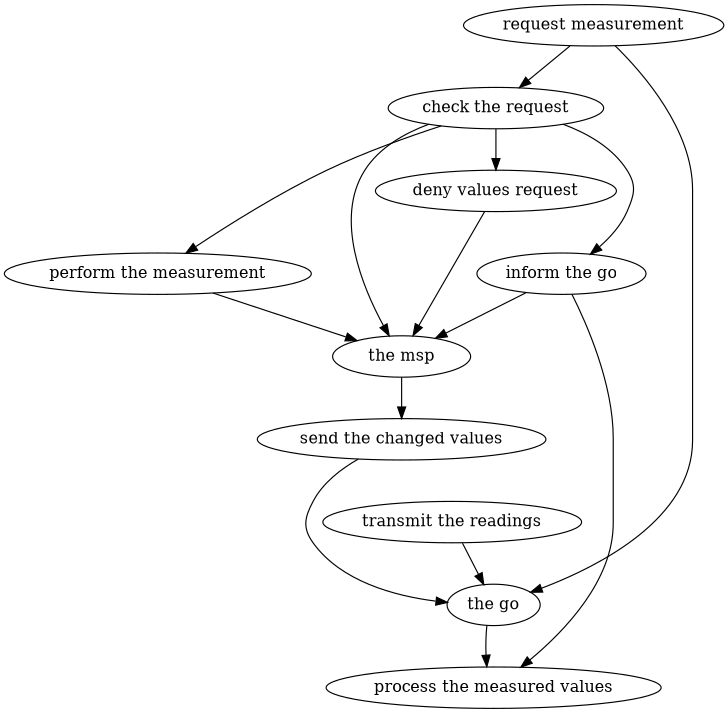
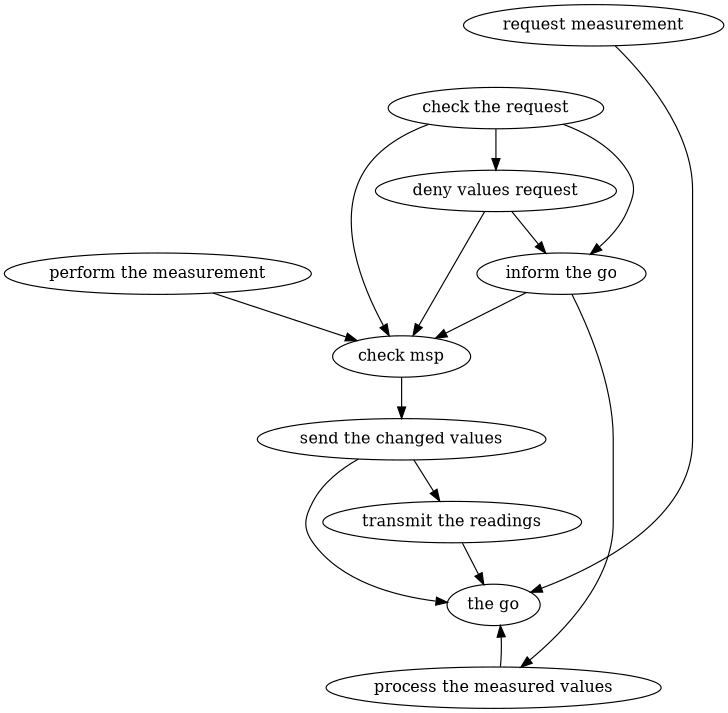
edge "request measurement" -> "check the request": removed
edge "check the request" -> "perform the measurement": removed
edge "deny values request" -> "inform the go": added
node "the msp": label "the msp" -> "check msp"
edge "send the changed values" -> "transmit the readings": added
edge "the go" -> "process the measured values": reversed
